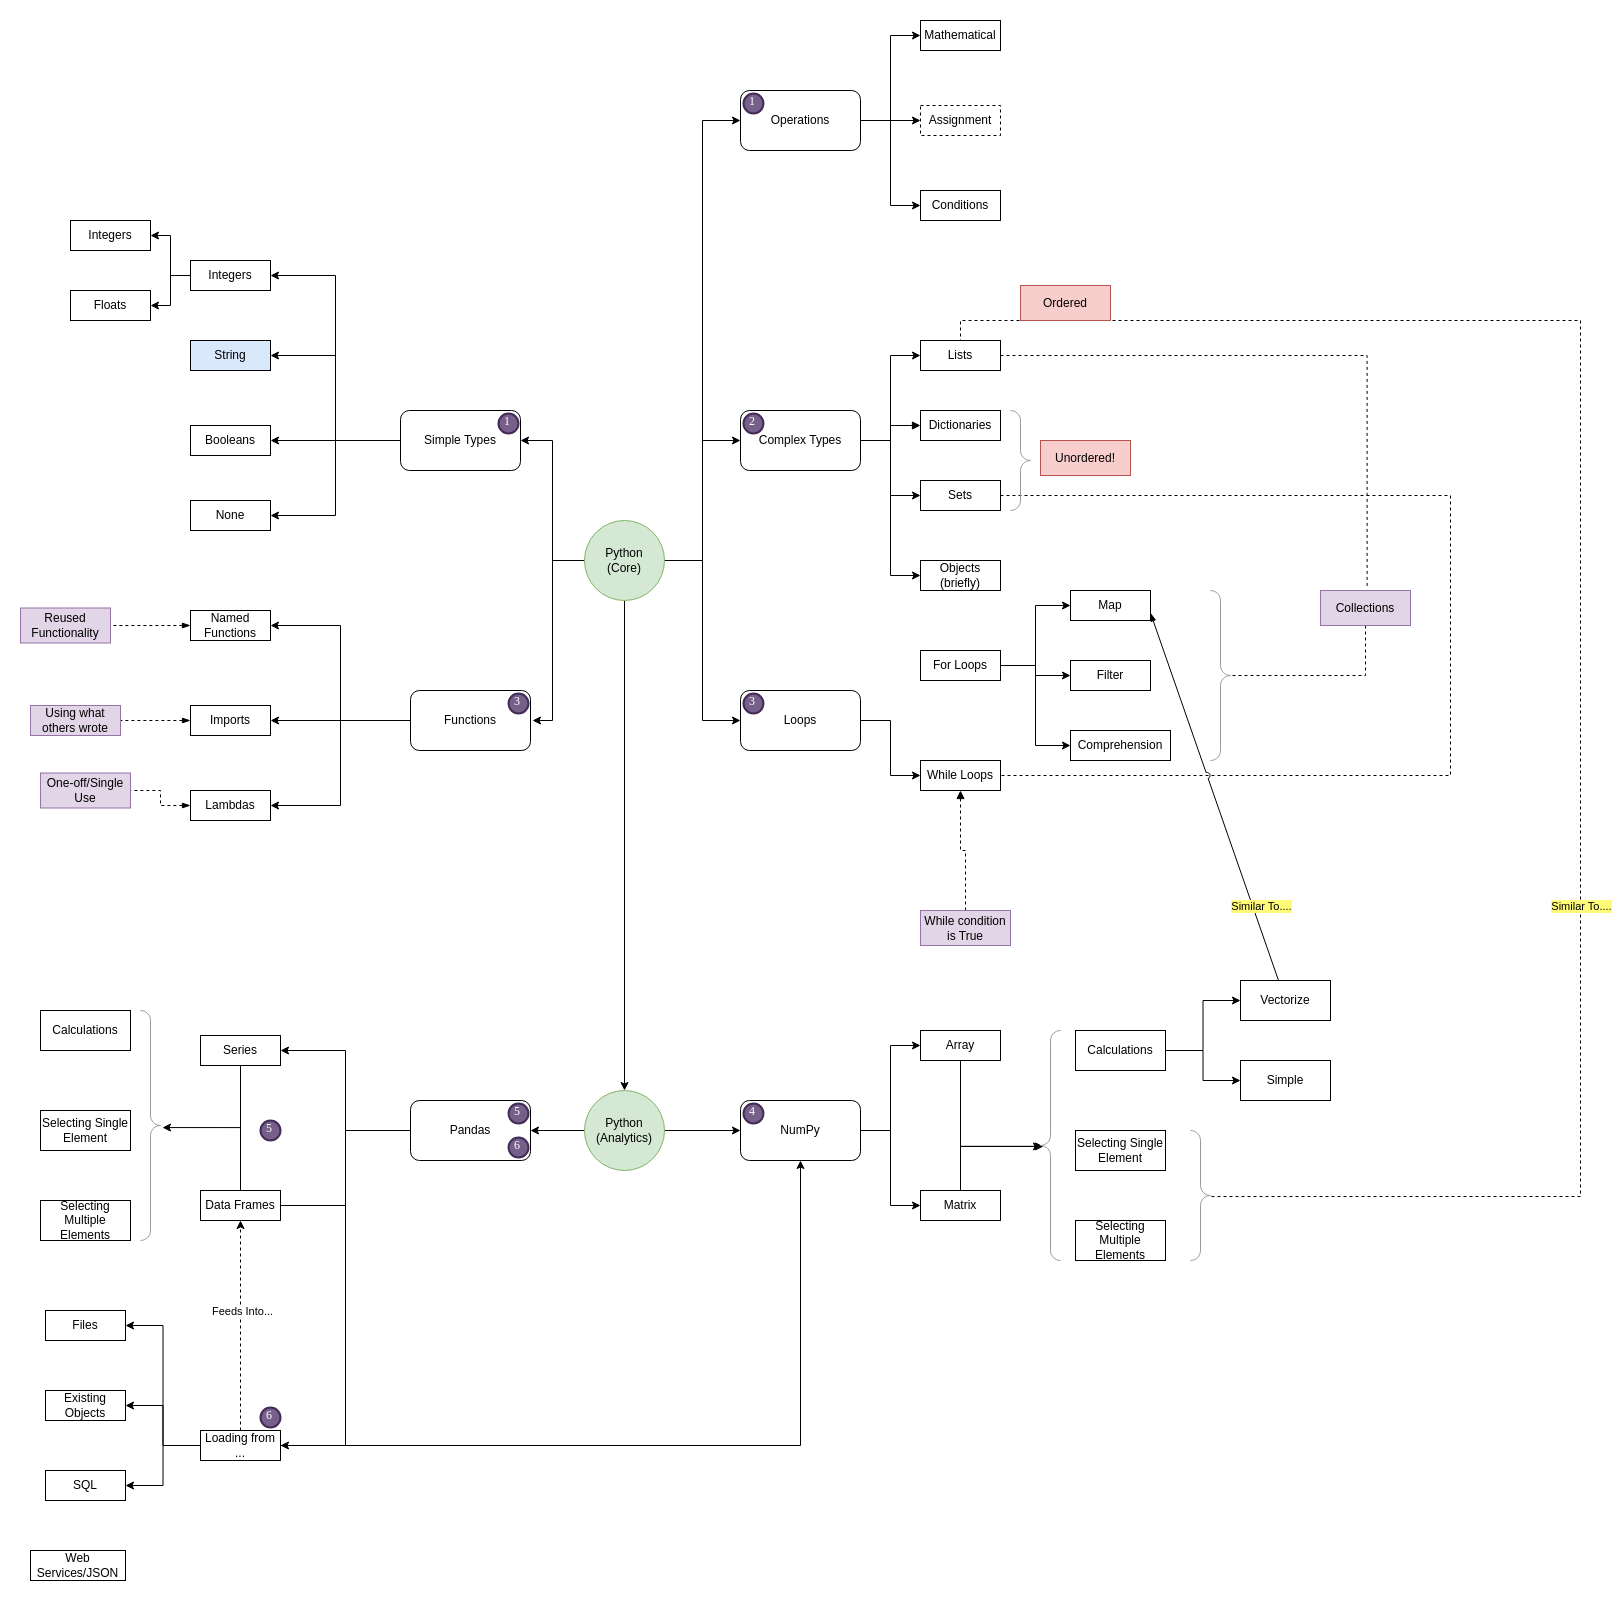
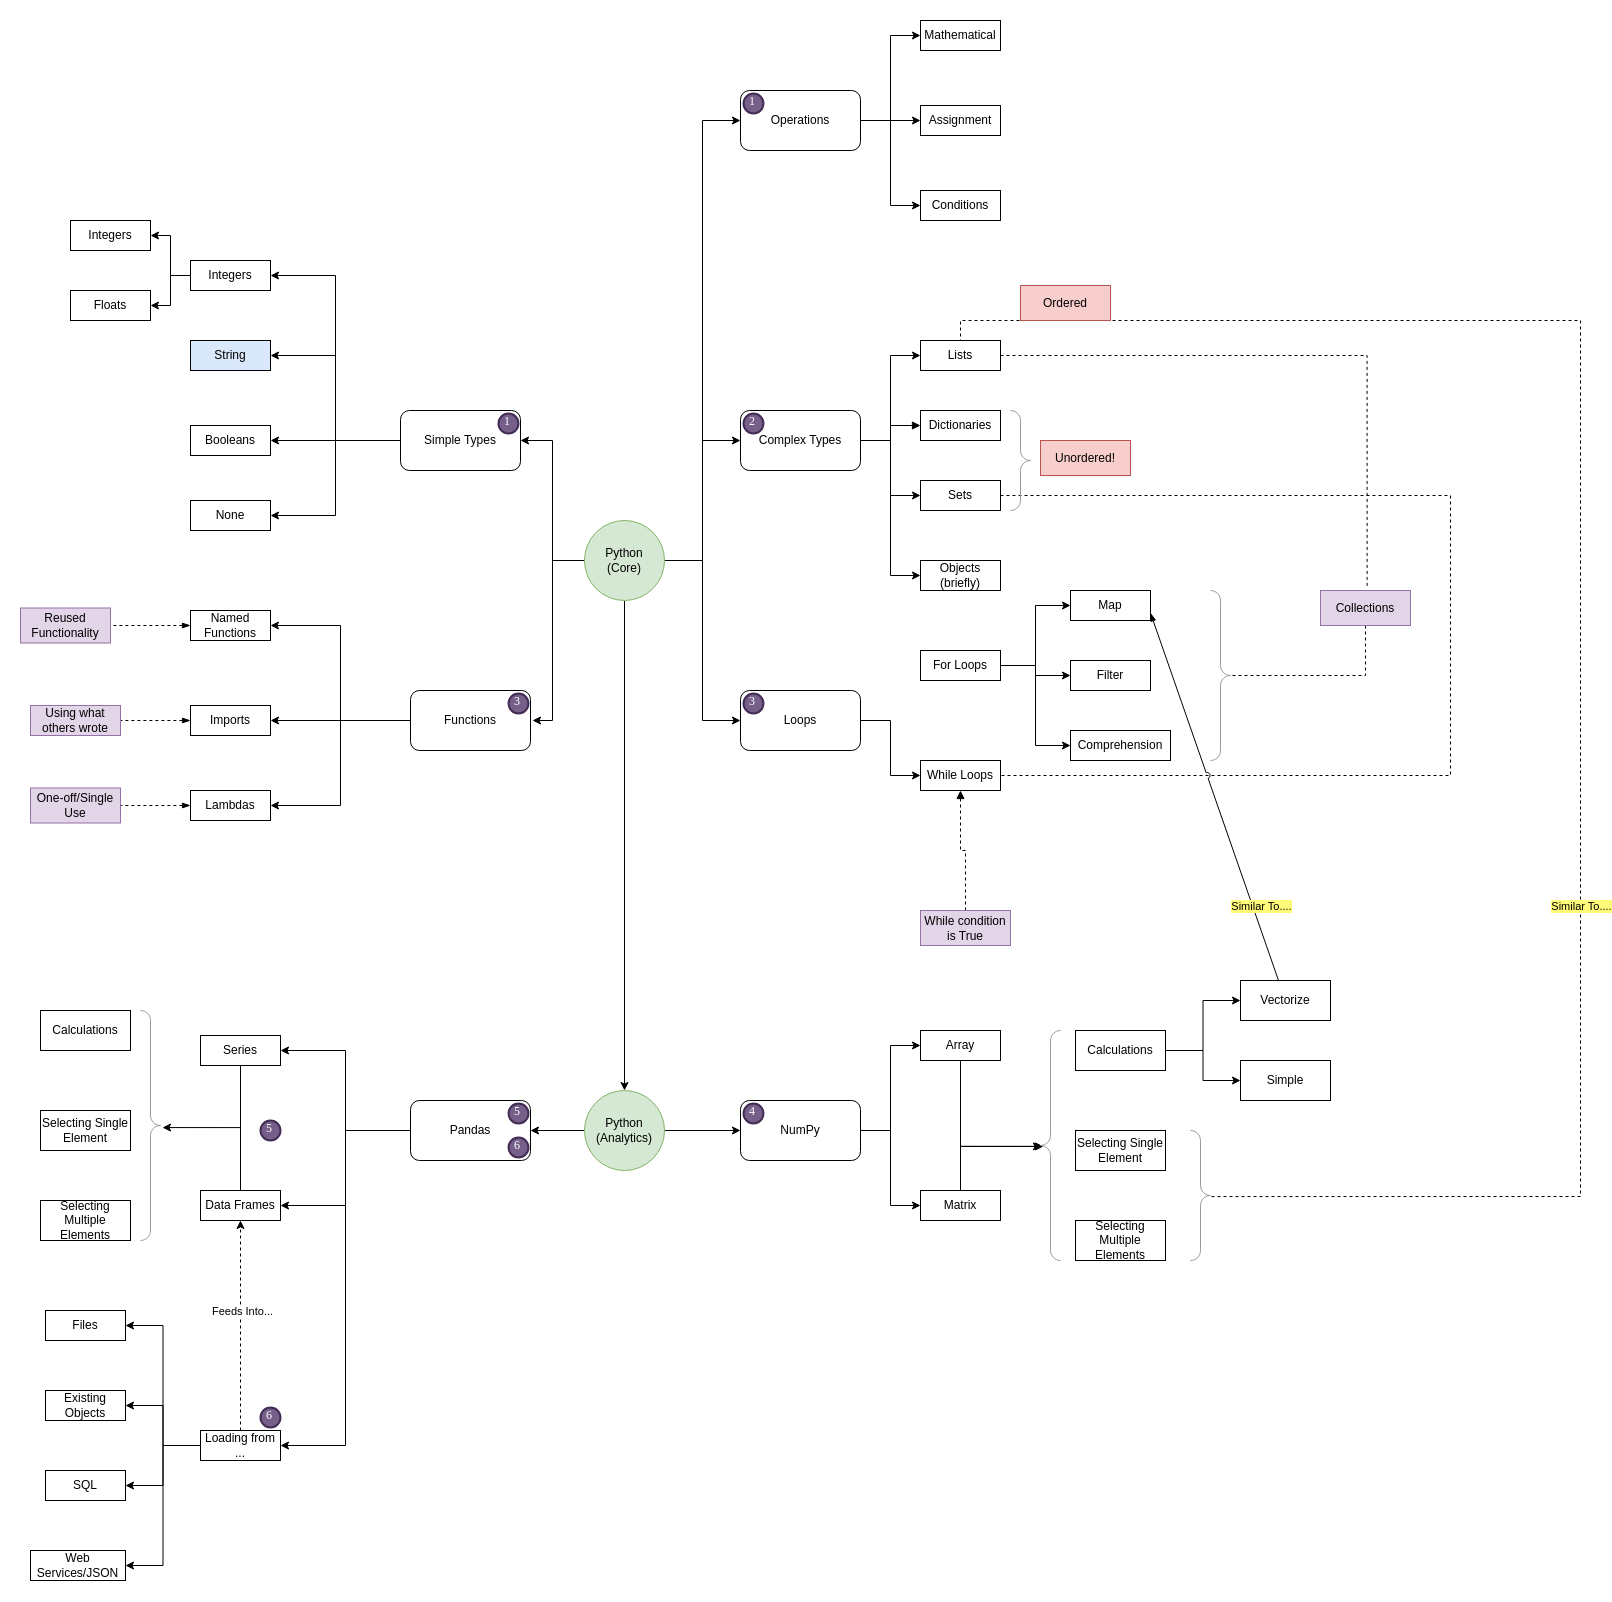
node "Assignment": style dashed -> solid
node "One-off/Single Use": moved (86, 791) -> (76, 806)
edge "Pandas" -- "Data Frames": arrowhead none -> classic
edge "Loading from ..." -> "NumPy": now "Loading from ..." -> "Web Services/JSON"
